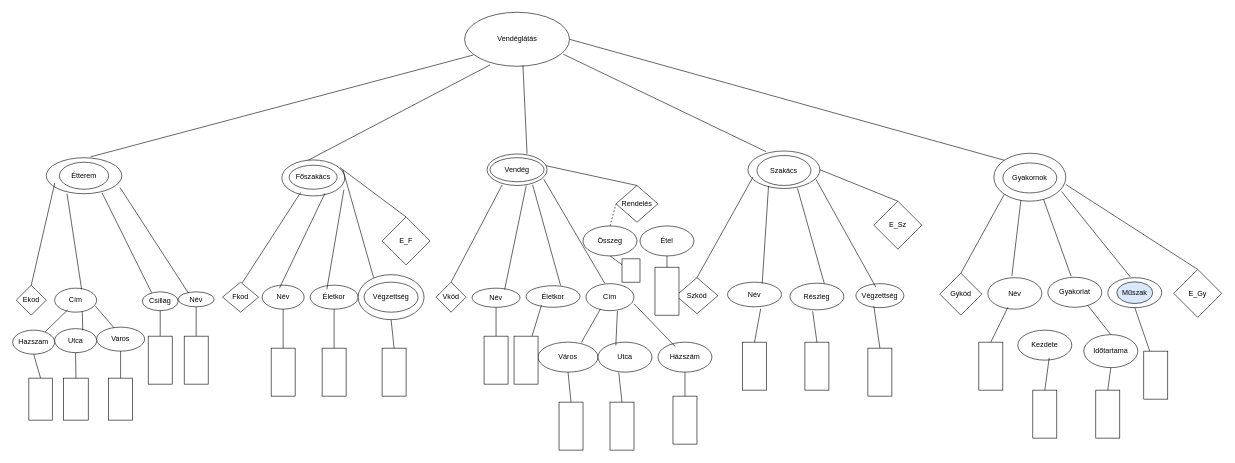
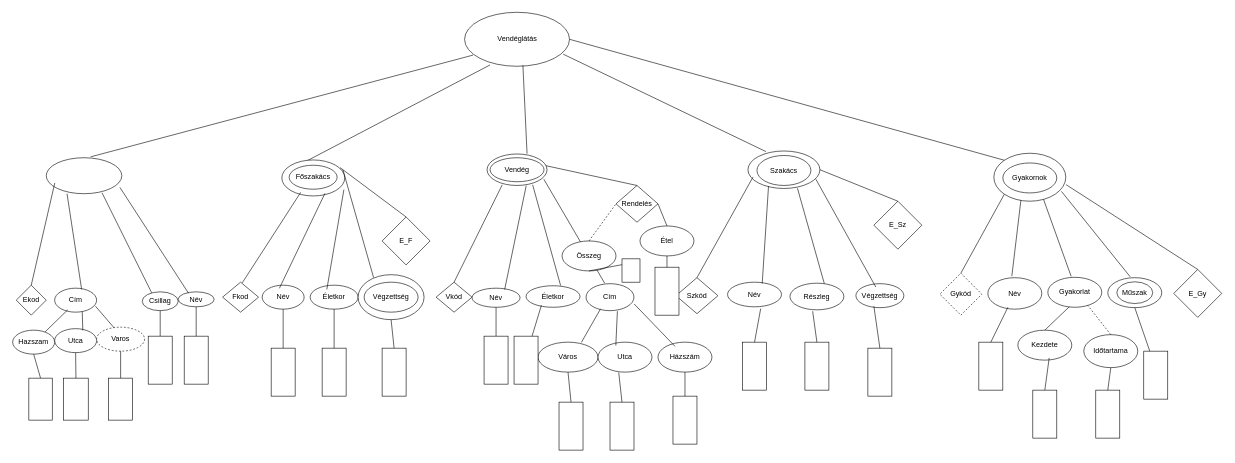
node "Étterem": removed
edge "Rendelés" -- "Étel": added
node "Összeg": moved (610, 241) -> (589, 256)
node "Műszak": fillcolor #dae8fc -> #ffffff
node "Gykód": style solid -> dashed
node "Vkód": size 30x30 -> 36x30
edge "Gyakorlat" -- "Kezdete": added
edge "Gyakorlat" -- "Időtartama": style solid -> dashed
node "Varos": style solid -> dashed
